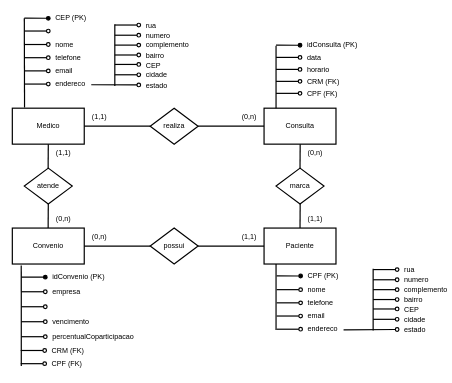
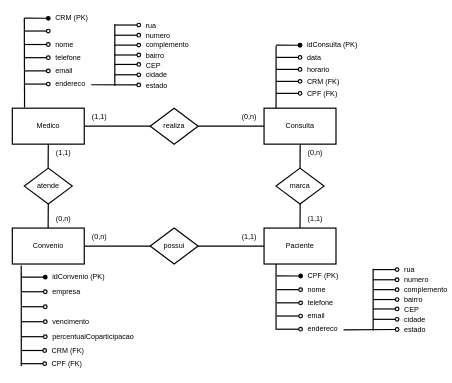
node "CEP (PK)": label "CEP (PK)" -> "CRM (PK)"
